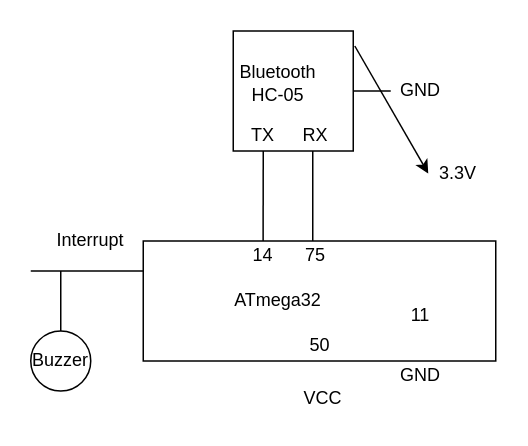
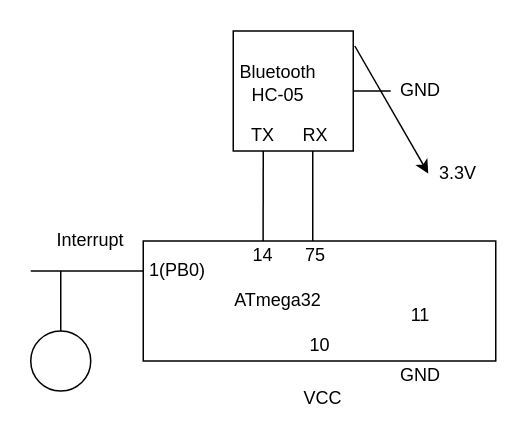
node "1(PB0)": added
node "50": label "50" -> "10"
node "Buzzer": removed
